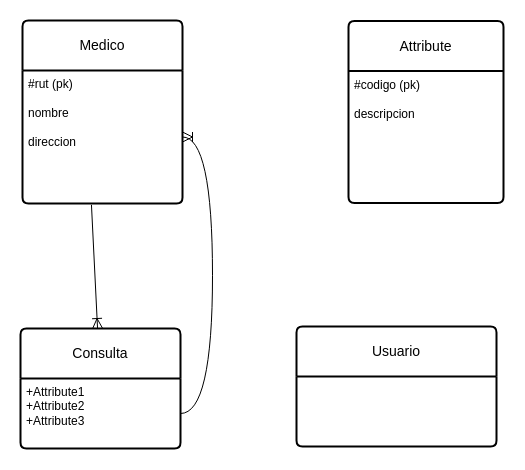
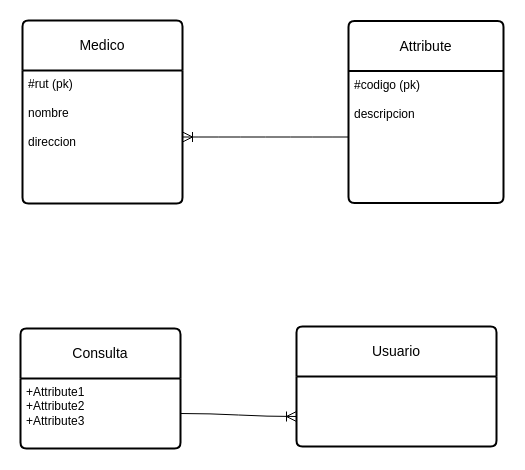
edge "#codigo (pk) descripcion" -> "#rut (pk) nombre direccion": added
edge "#rut (pk) nombre direccion" -> "Consulta": removed
edge "+Attribute1 +Attribute2 +Attribute3" -> "#rut (pk) nombre direccion": now "+Attribute1 +Attribute2 +Attribute3" -> "Usuario"
